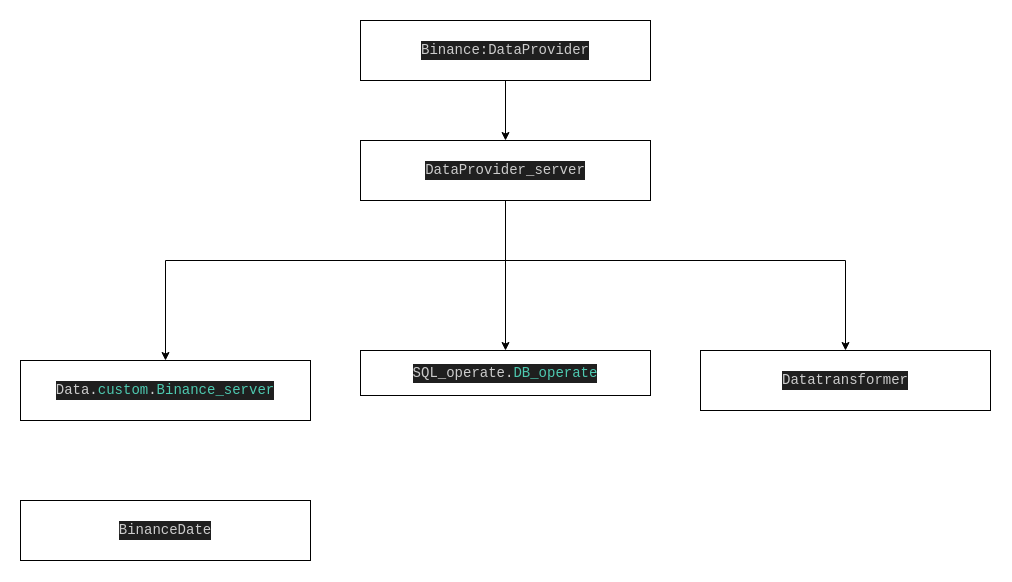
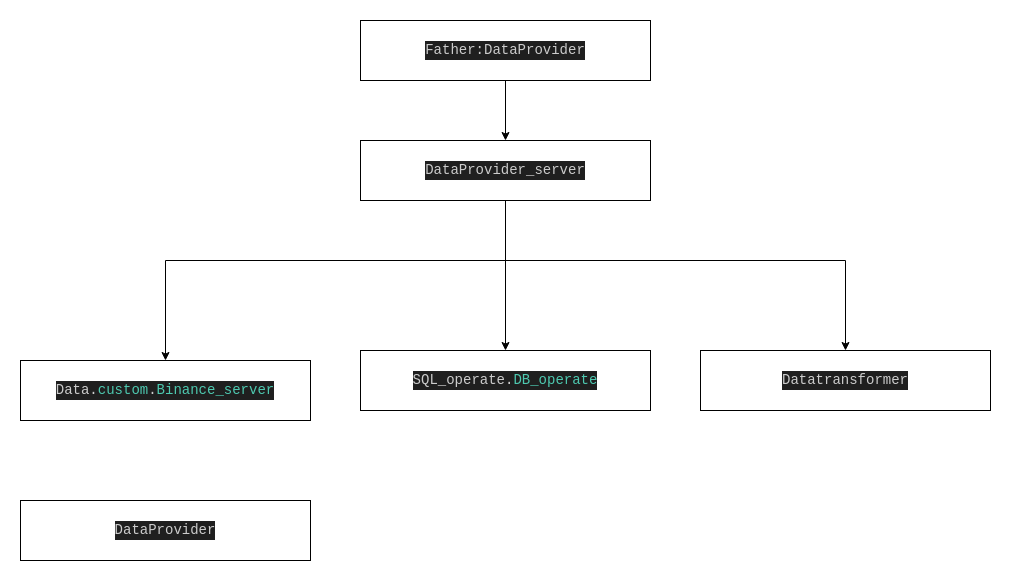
node "Binance:DataProvider": label "Binance:DataProvider" -> "Father:DataProvider"
node "SQL_operate.DB_operate": size 290x45 -> 290x60
node "BinanceDate": label "BinanceDate" -> "DataProvider"
